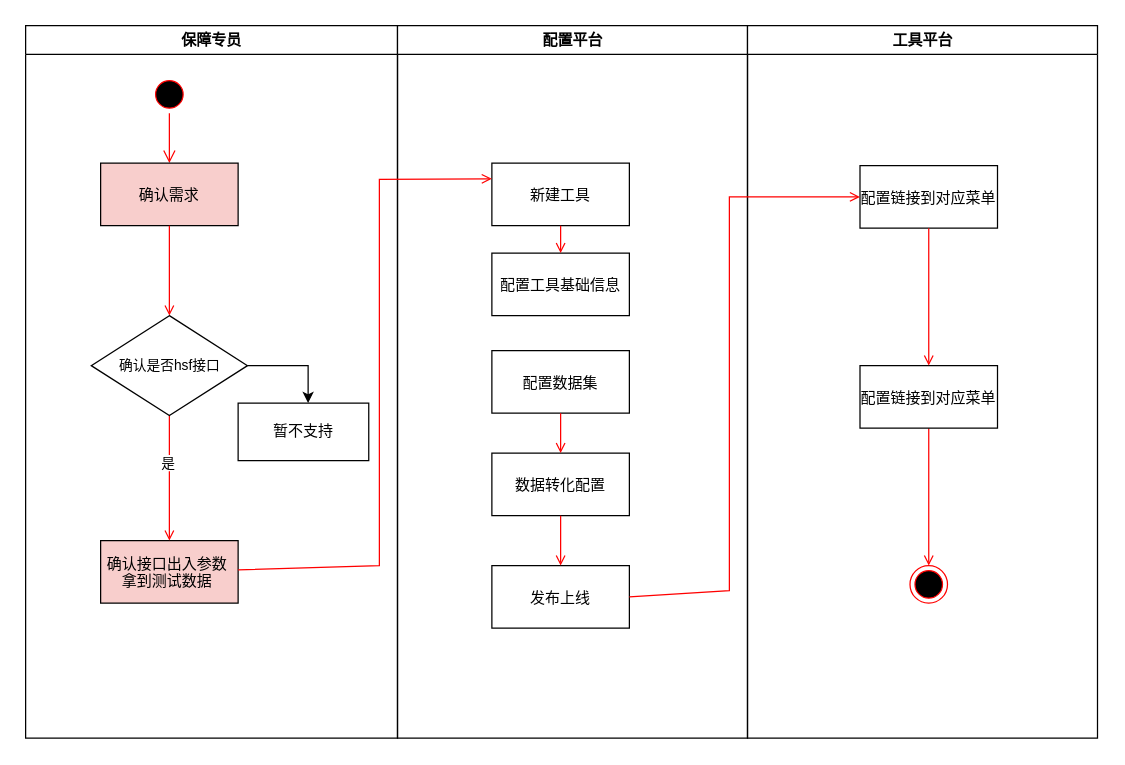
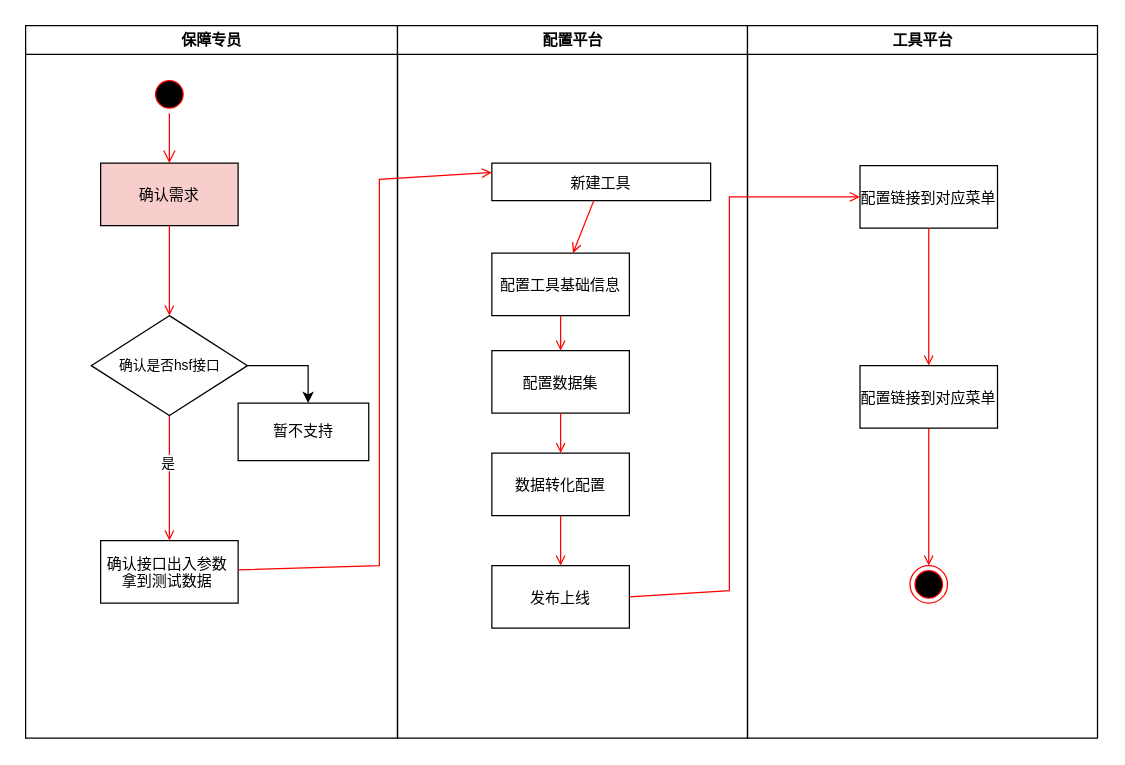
node "新建工具": size 138x63 -> 219x38
edge "配置工具基础信息" -> "配置数据集": added
node "确认接口出入参数 拿到测试数据": fillcolor #f8cecc -> #ffffff
